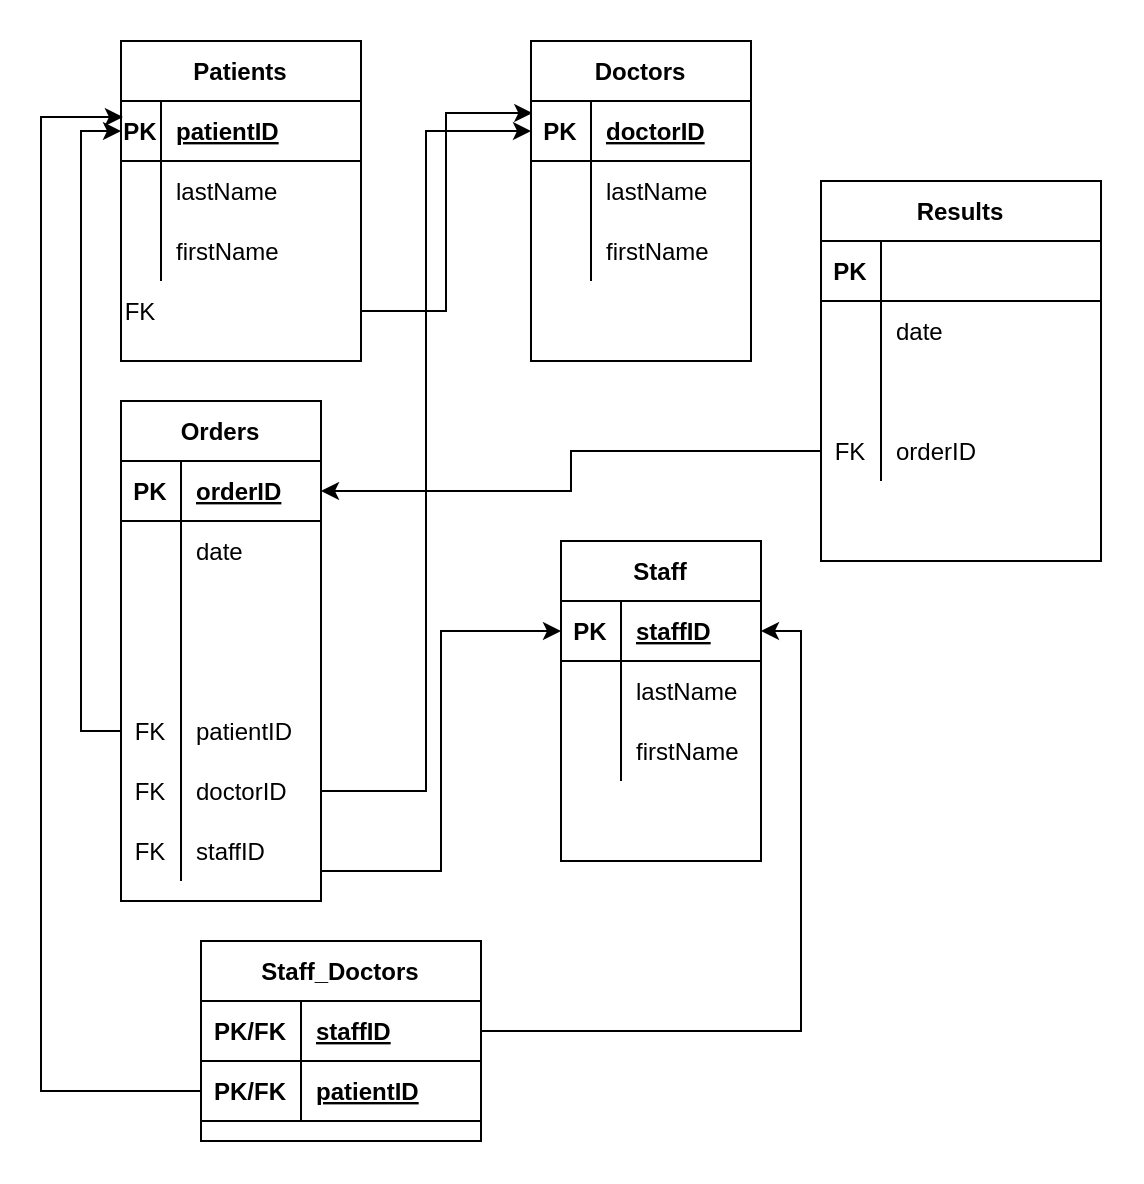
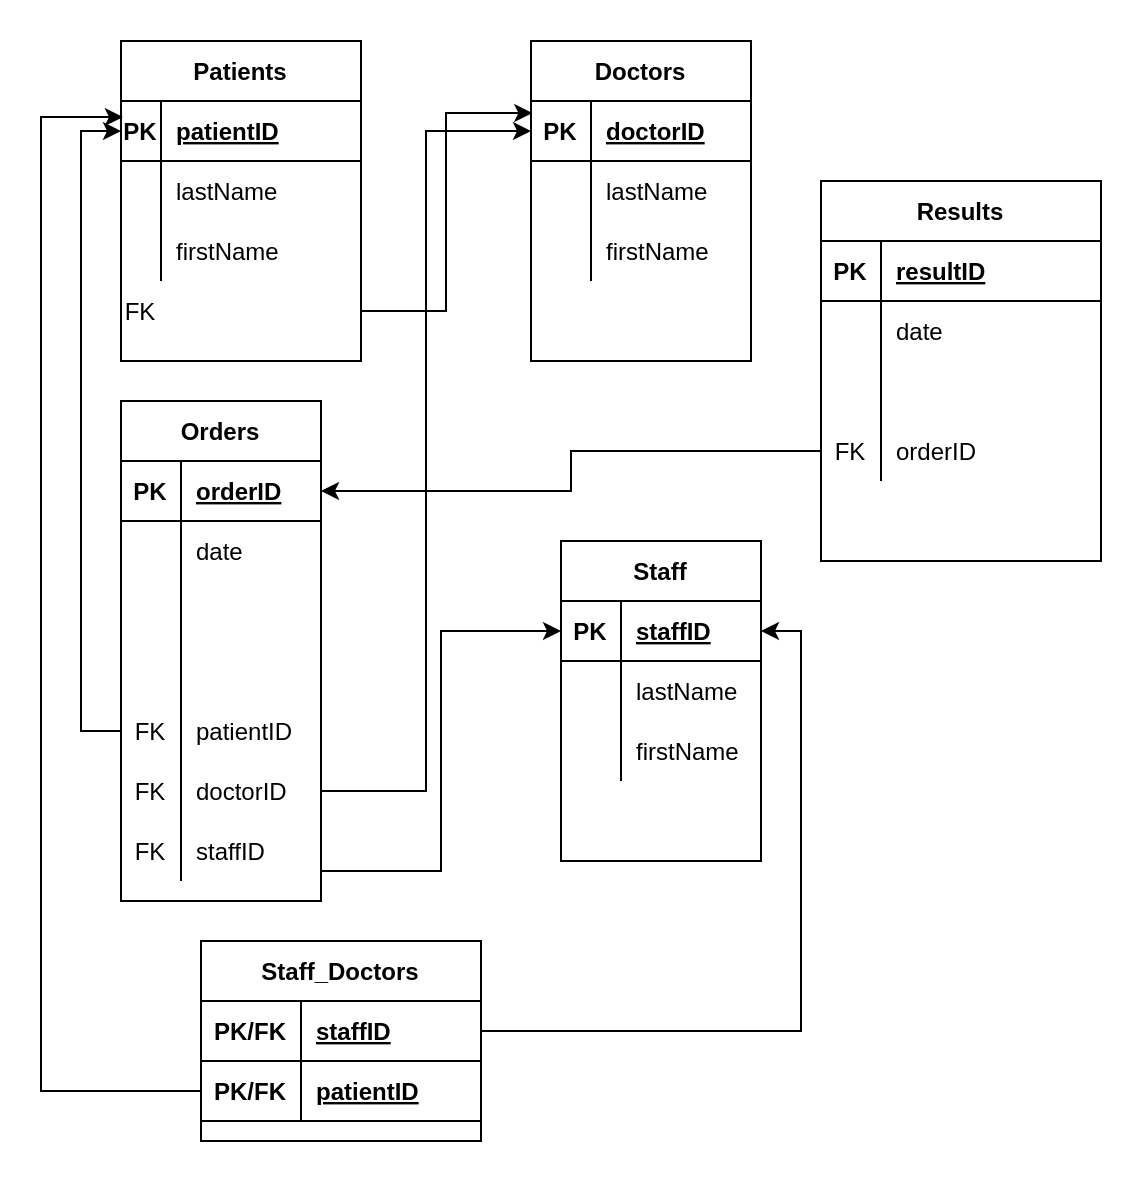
node "resultID": added
